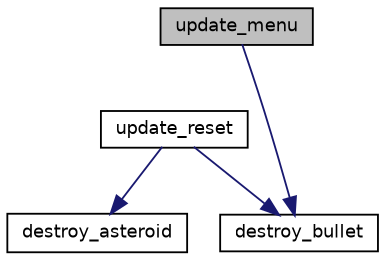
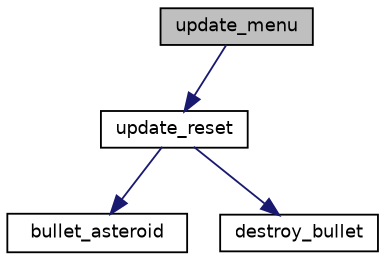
edge "update_menu" -> "destroy_bullet": now "update_menu" -> "update_reset"
node "destroy_asteroid": label "destroy_asteroid" -> "bullet_asteroid"
